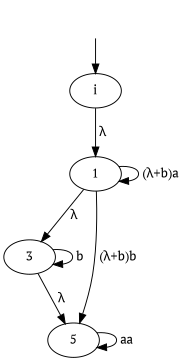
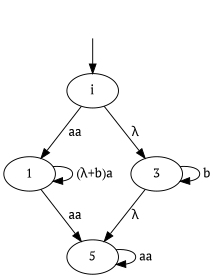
edge "i" -> "1": label " λ" -> " aa"
edge "1" -> "3": now "i" -> "3"
edge "1" -> "5": label " (λ+b)b" -> " aa"
